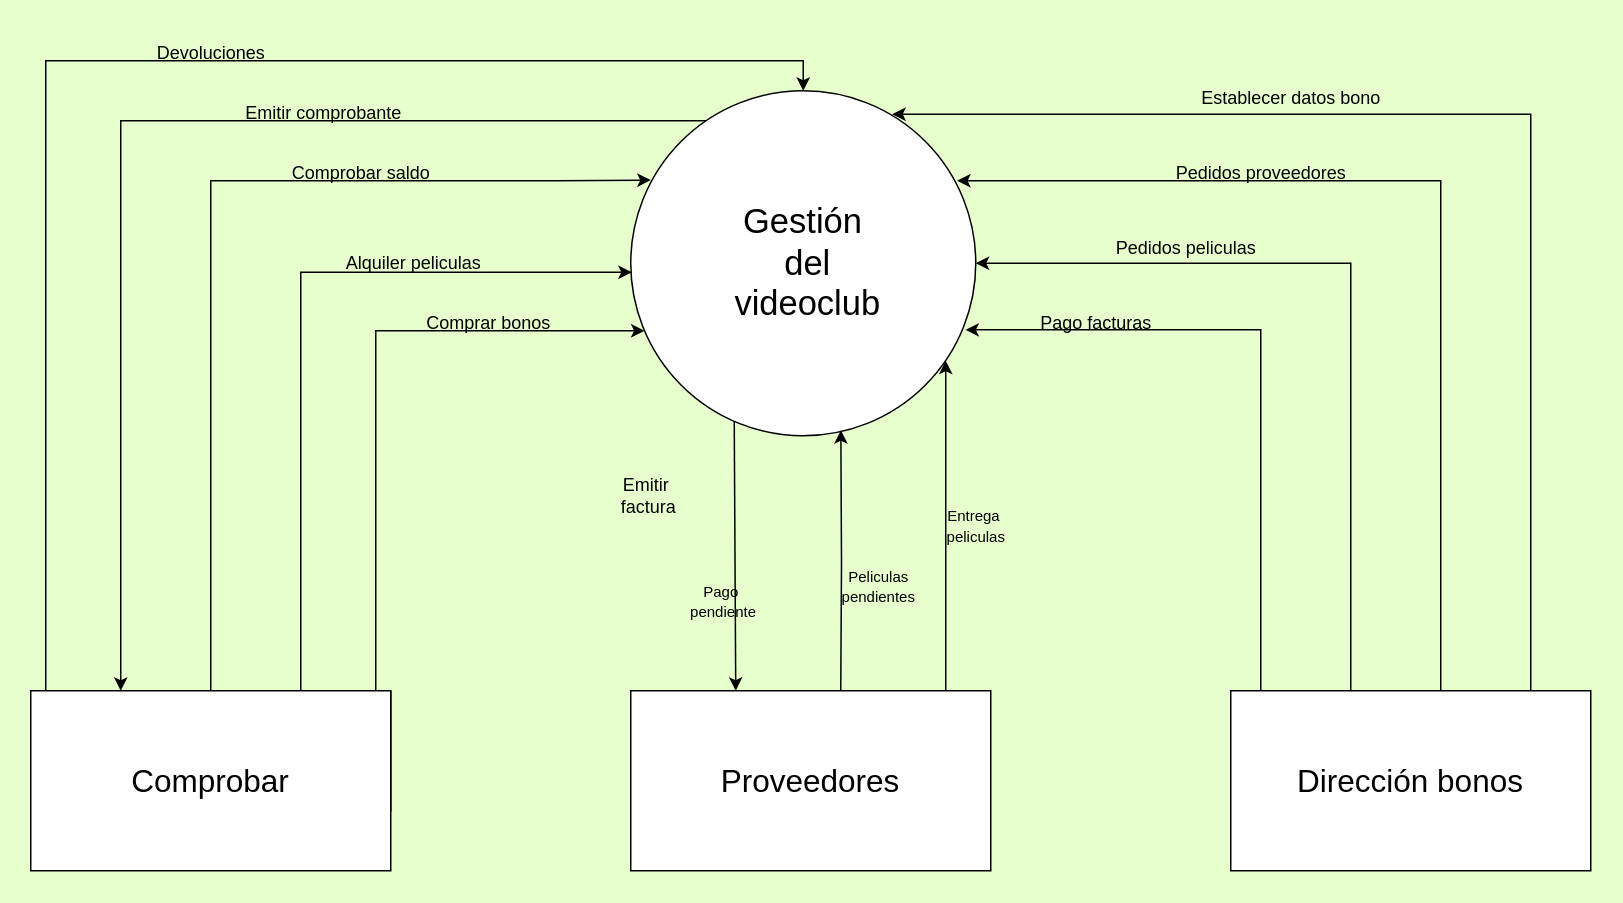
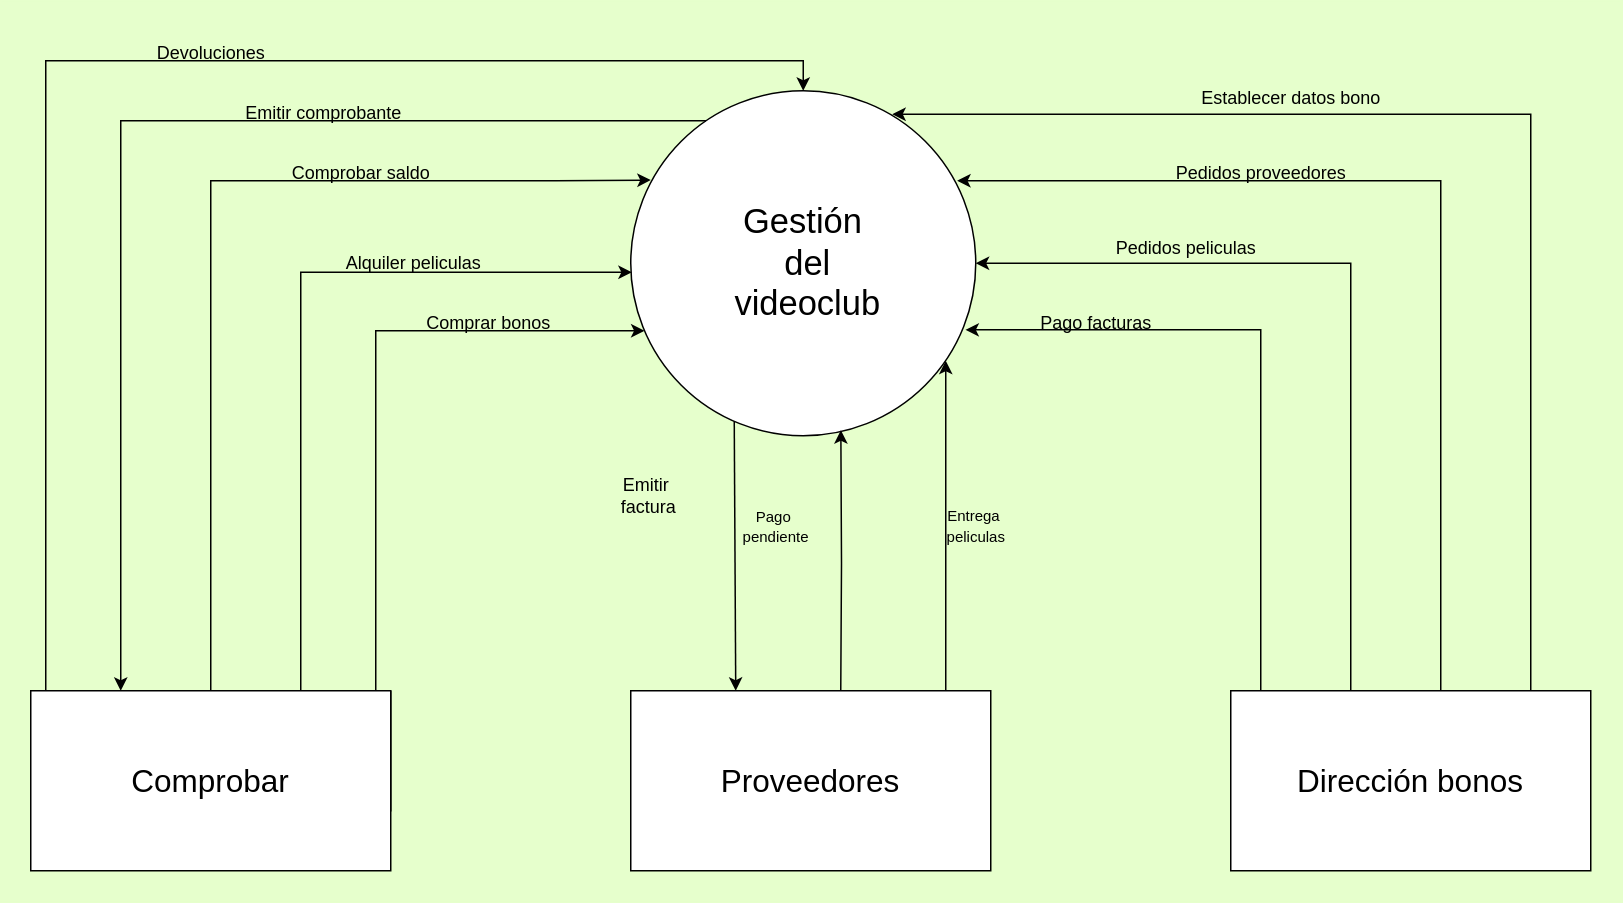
node "Peliculas pendientes": removed
node "Pago pendiente": moved (721, 601) -> (773, 526)
